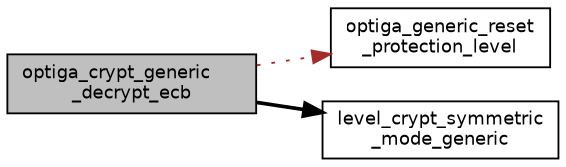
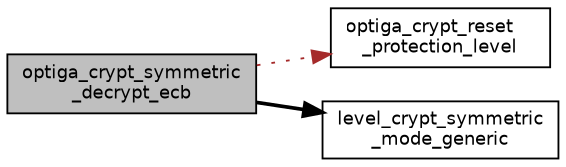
node "optiga_generic_reset _protection_level": label "optiga_generic_reset _protection_level" -> "optiga_crypt_reset _protection_level"
node "optiga_crypt_generic _decrypt_ecb": label "optiga_crypt_generic _decrypt_ecb" -> "optiga_crypt_symmetric _decrypt_ecb"
